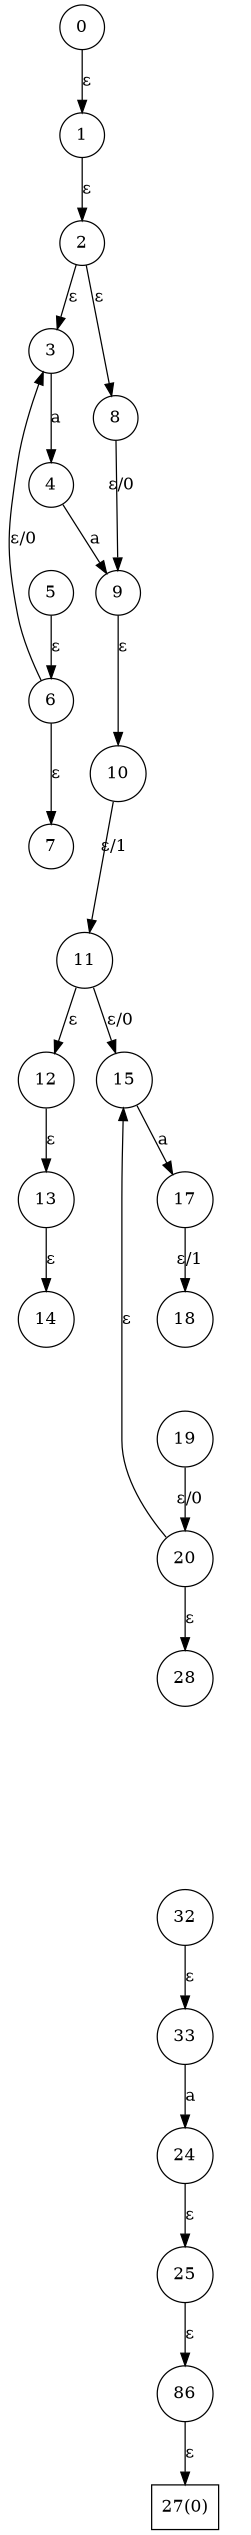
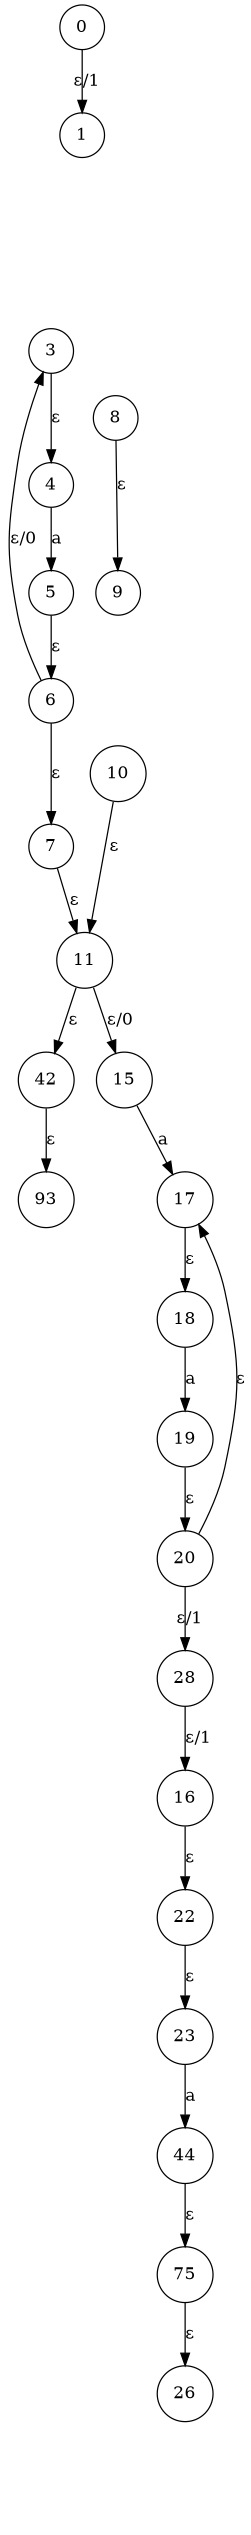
edge "0" -> "1": label "ε" -> "ε/1"
node "2": removed
edge "3" -> "4": label "a" -> "ε"
edge "8" -> "9": label "ε/0" -> "ε"
edge "4" -> "9": now "4" -> "5"
edge "9" -> "10": removed, label "ε"
edge "10" -> "11": label "ε/1" -> "ε"
edge "7" -> "11": added, label "ε"
node "12": label "12" -> "42"
node "13": label "13" -> "93"
edge "17" -> "18": label "ε/1" -> "ε"
node "14": removed
edge "20" -> "15": now "20" -> "17"
edge "18" -> "19": added, label "a"
edge "19" -> "20": label "ε/0" -> "ε"
edge "20" -> "28": label "ε" -> "ε/1"
node "16": added
node "32": label "32" -> "22"
node "33": label "33" -> "23"
node "24": label "24" -> "44"
node "25": label "25" -> "75"
node "86": label "86" -> "26"
node "27(0)": removed
